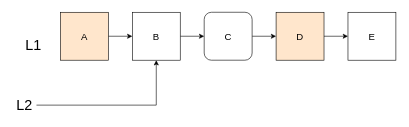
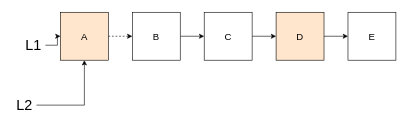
edge "A" -> "B": style solid -> dashed
node "C": shape rounded rectangle -> rectangle
edge "L1" -> "A": added
edge "L2" -> "B": now "L2" -> "A"
